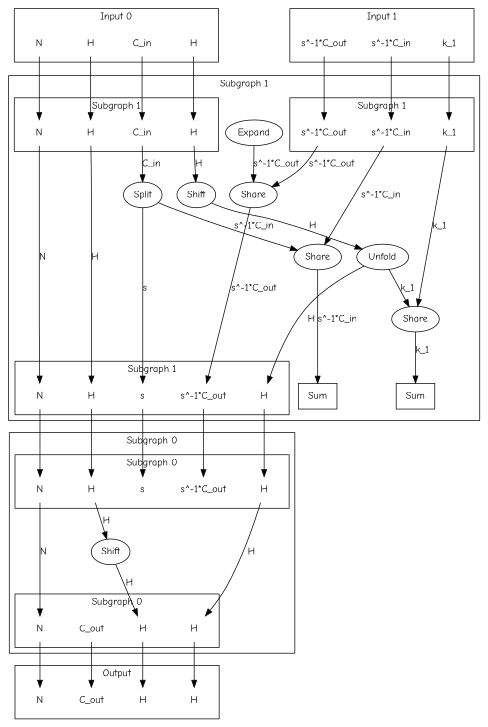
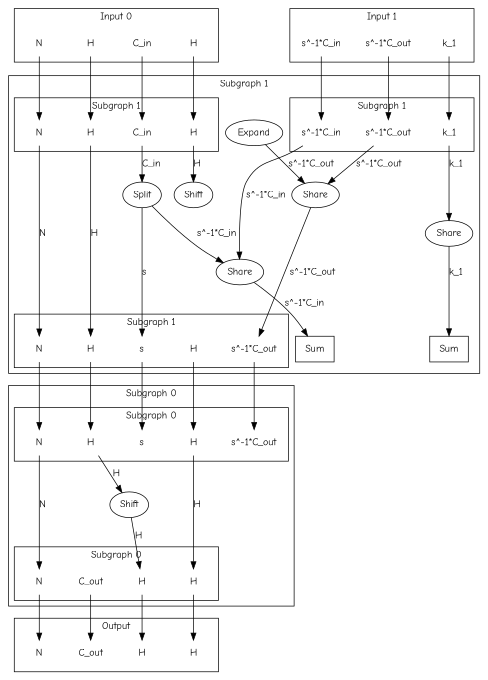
node "Unfold": removed
